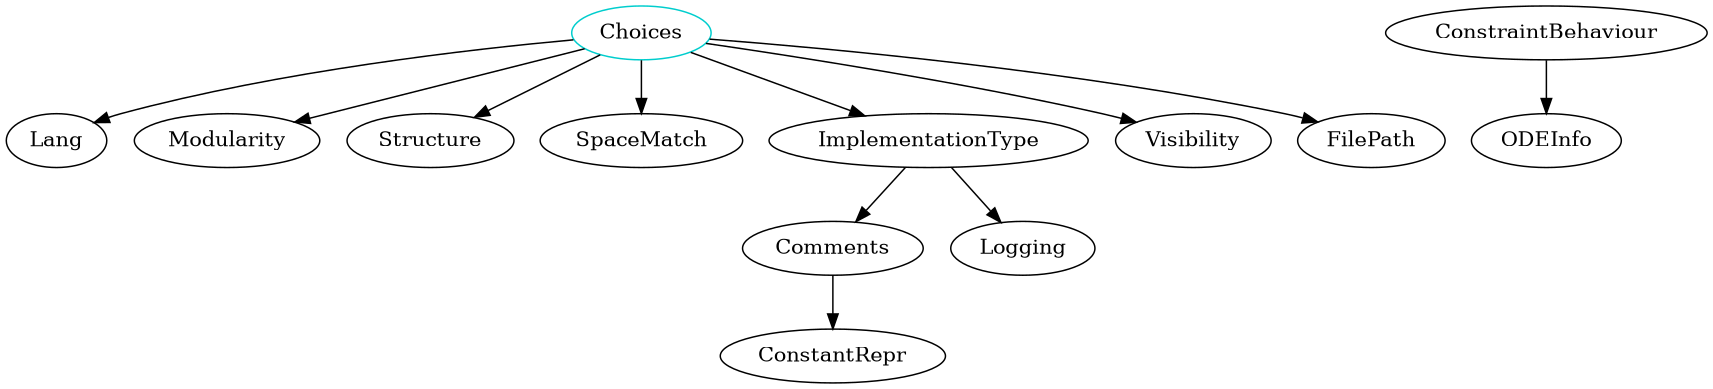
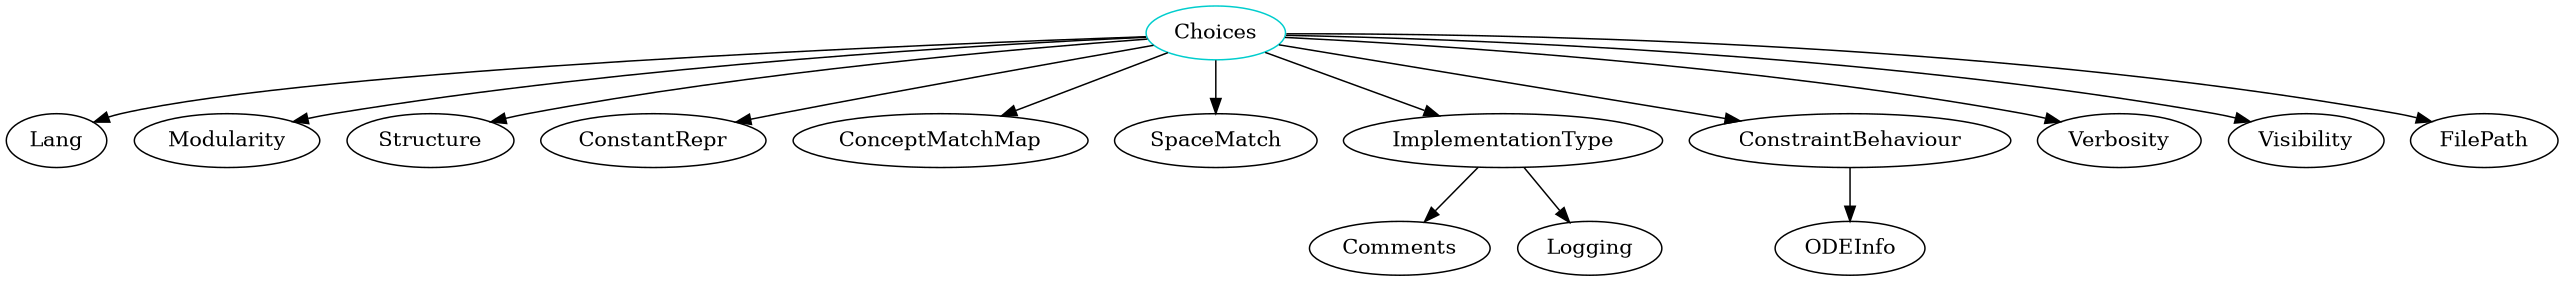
edge "Choices" -> "ConstraintBehaviour": added
node "ConceptMatchMap": added
node "Verbosity": added
edge "Comments" -> "ConstantRepr": now "Choices" -> "ConstantRepr"
